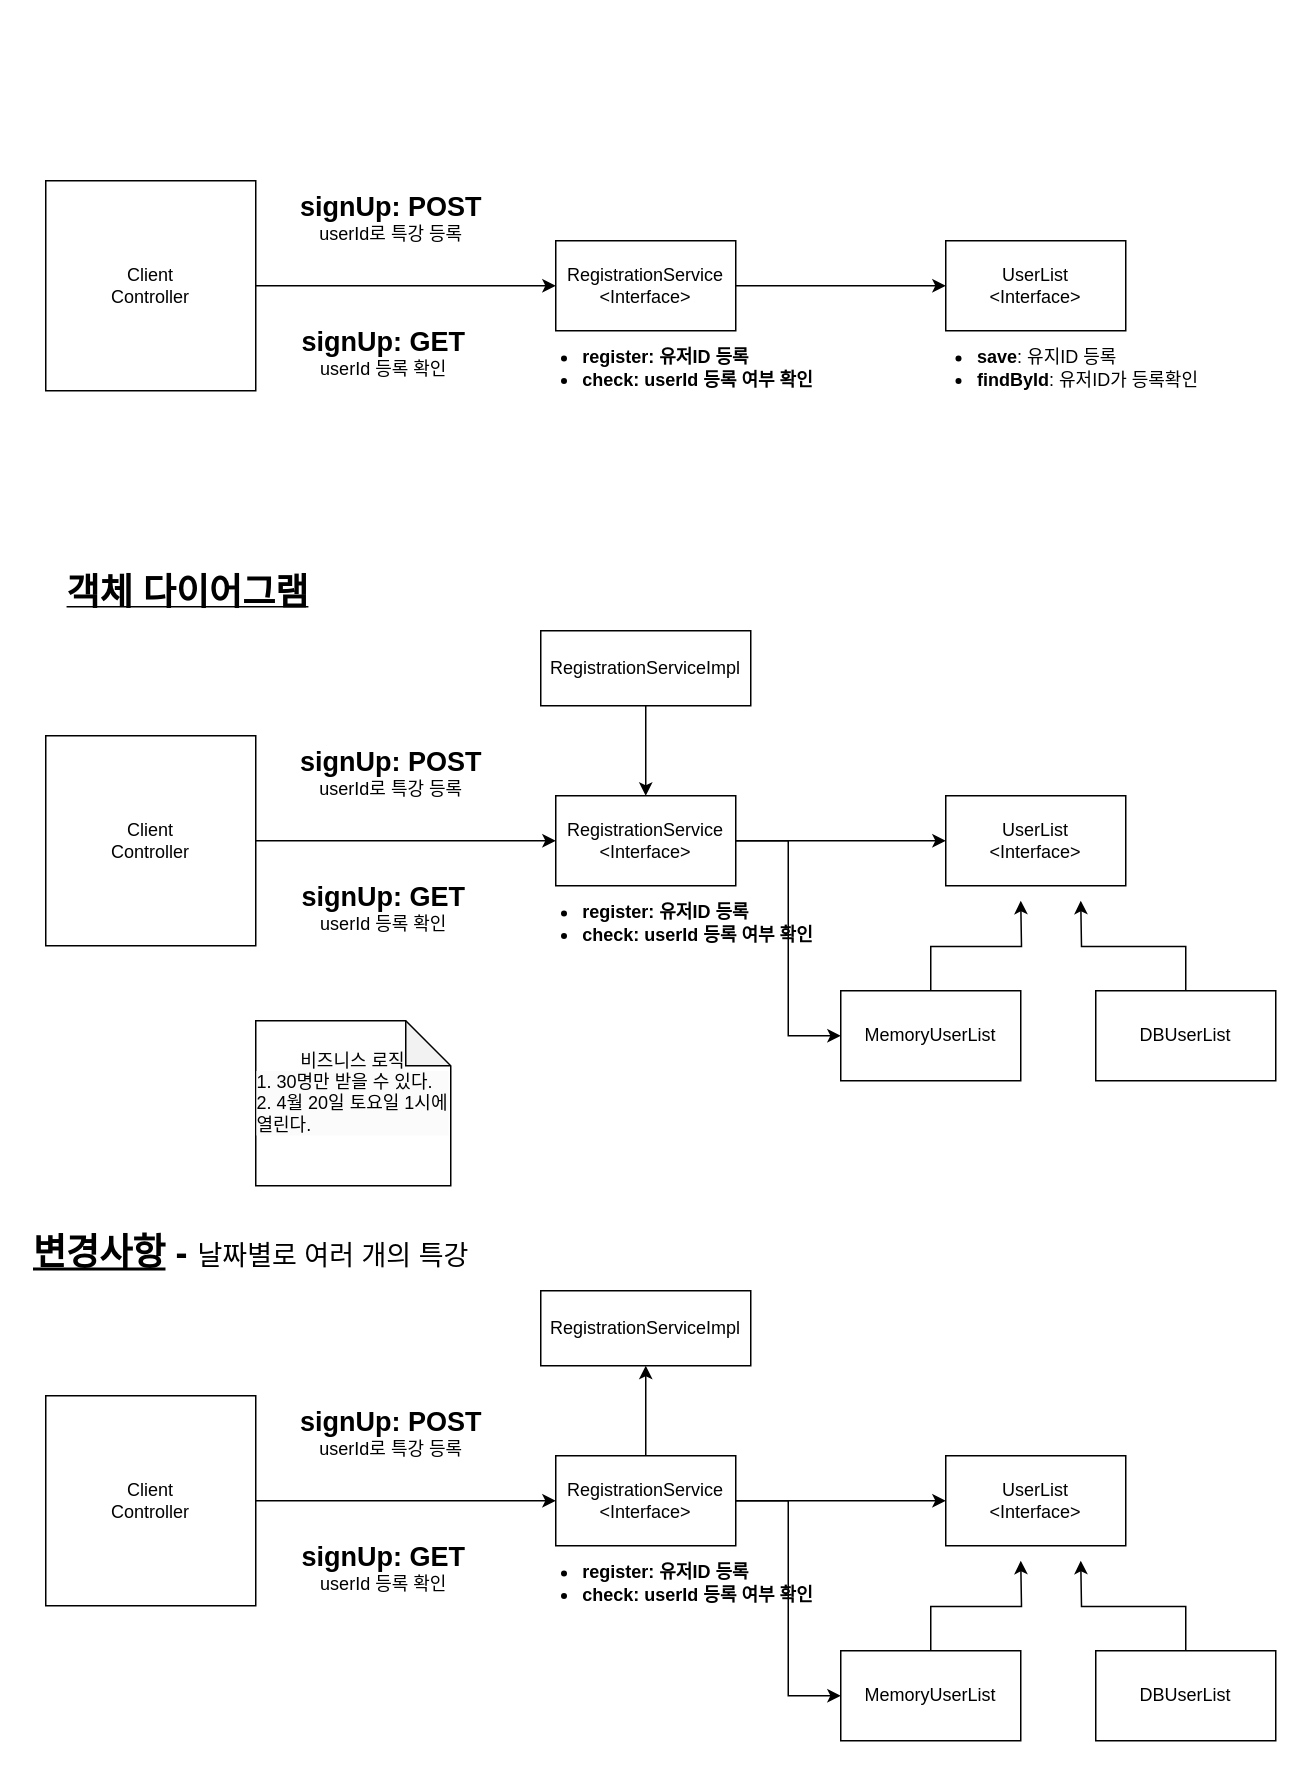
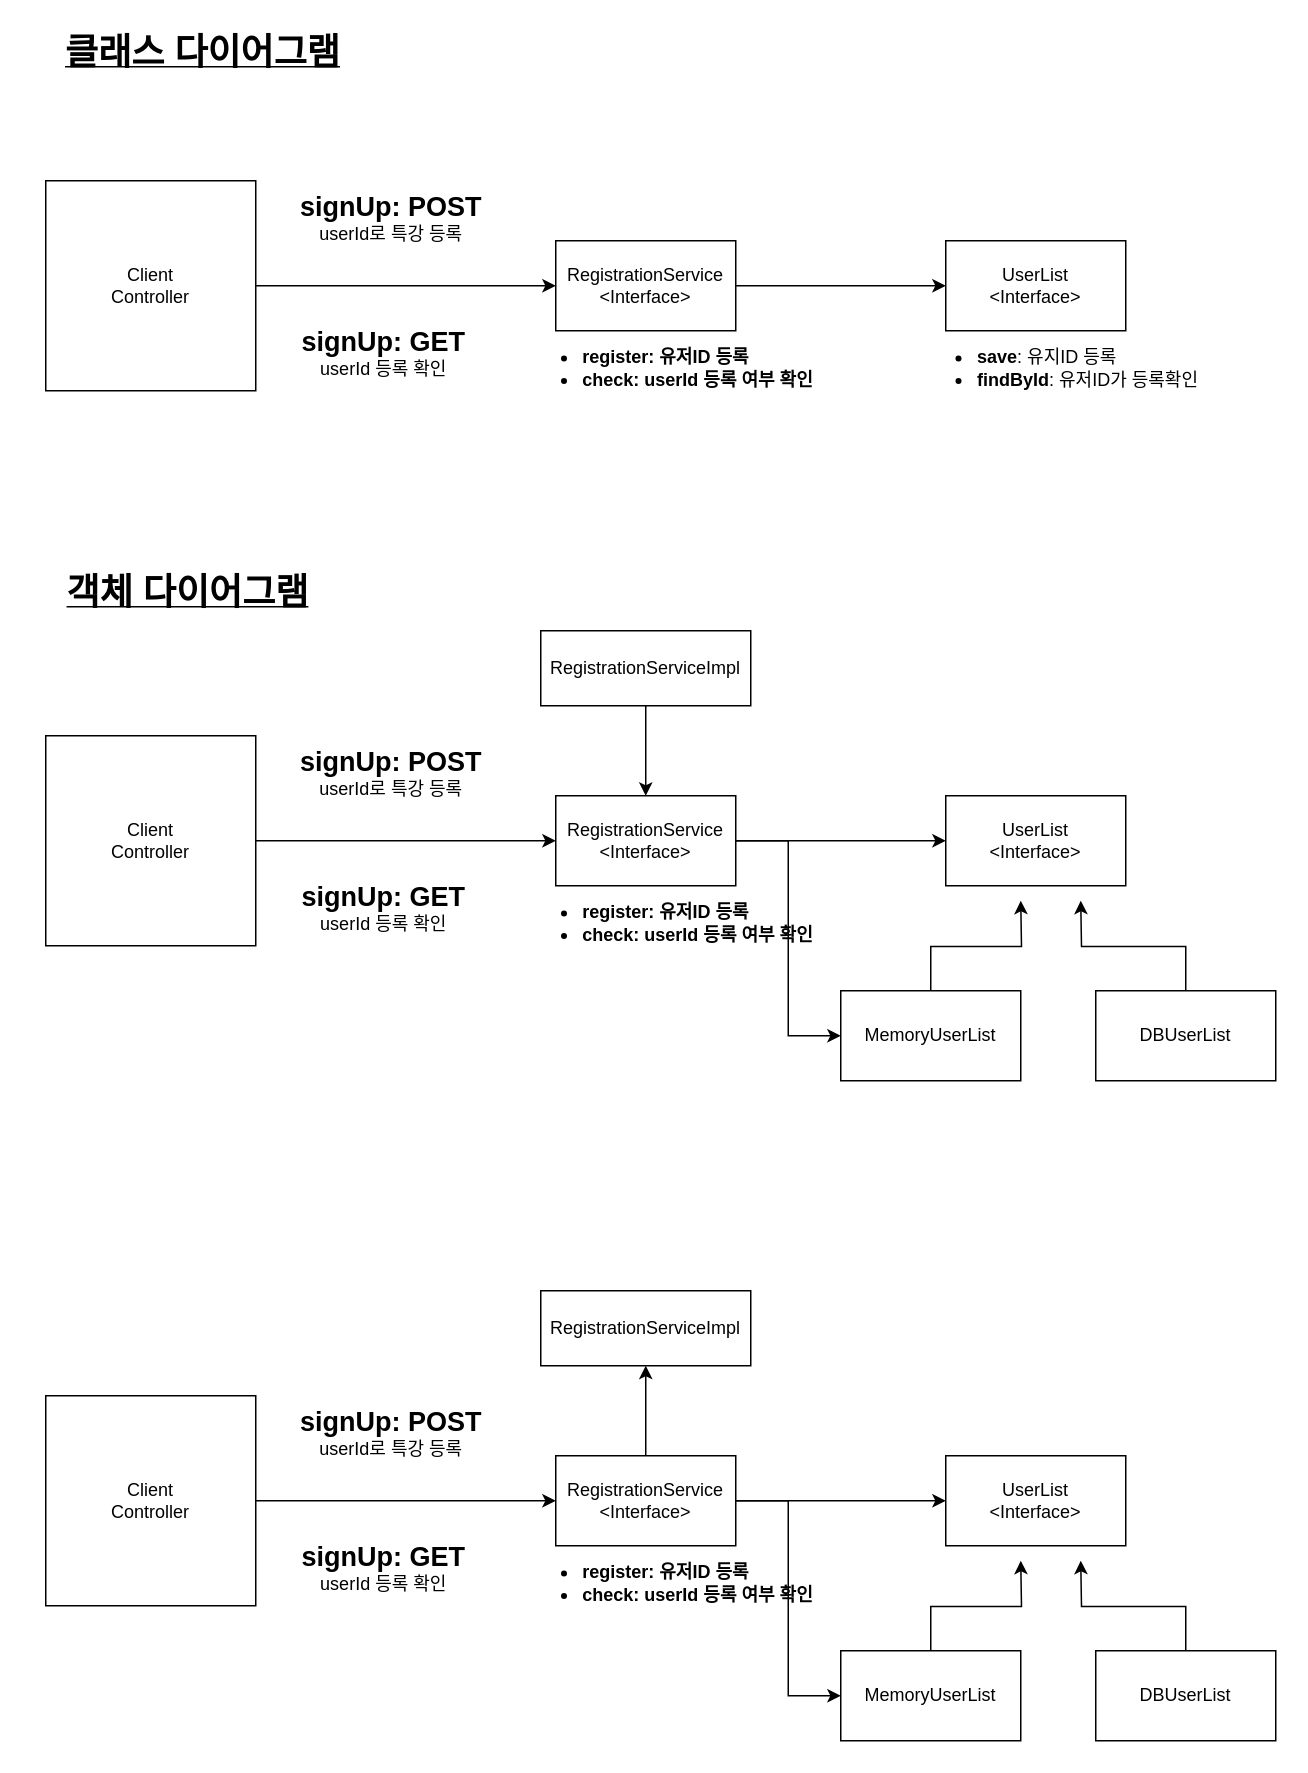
node "클래스 다이어그램": added
node "비즈니스 로직 1. 30명만 받을 수 있다. 2. 4월 20일 토요일 1시에 열린다.": removed
node "변경사항 - 날짜별로 여러 개의 특강": removed
